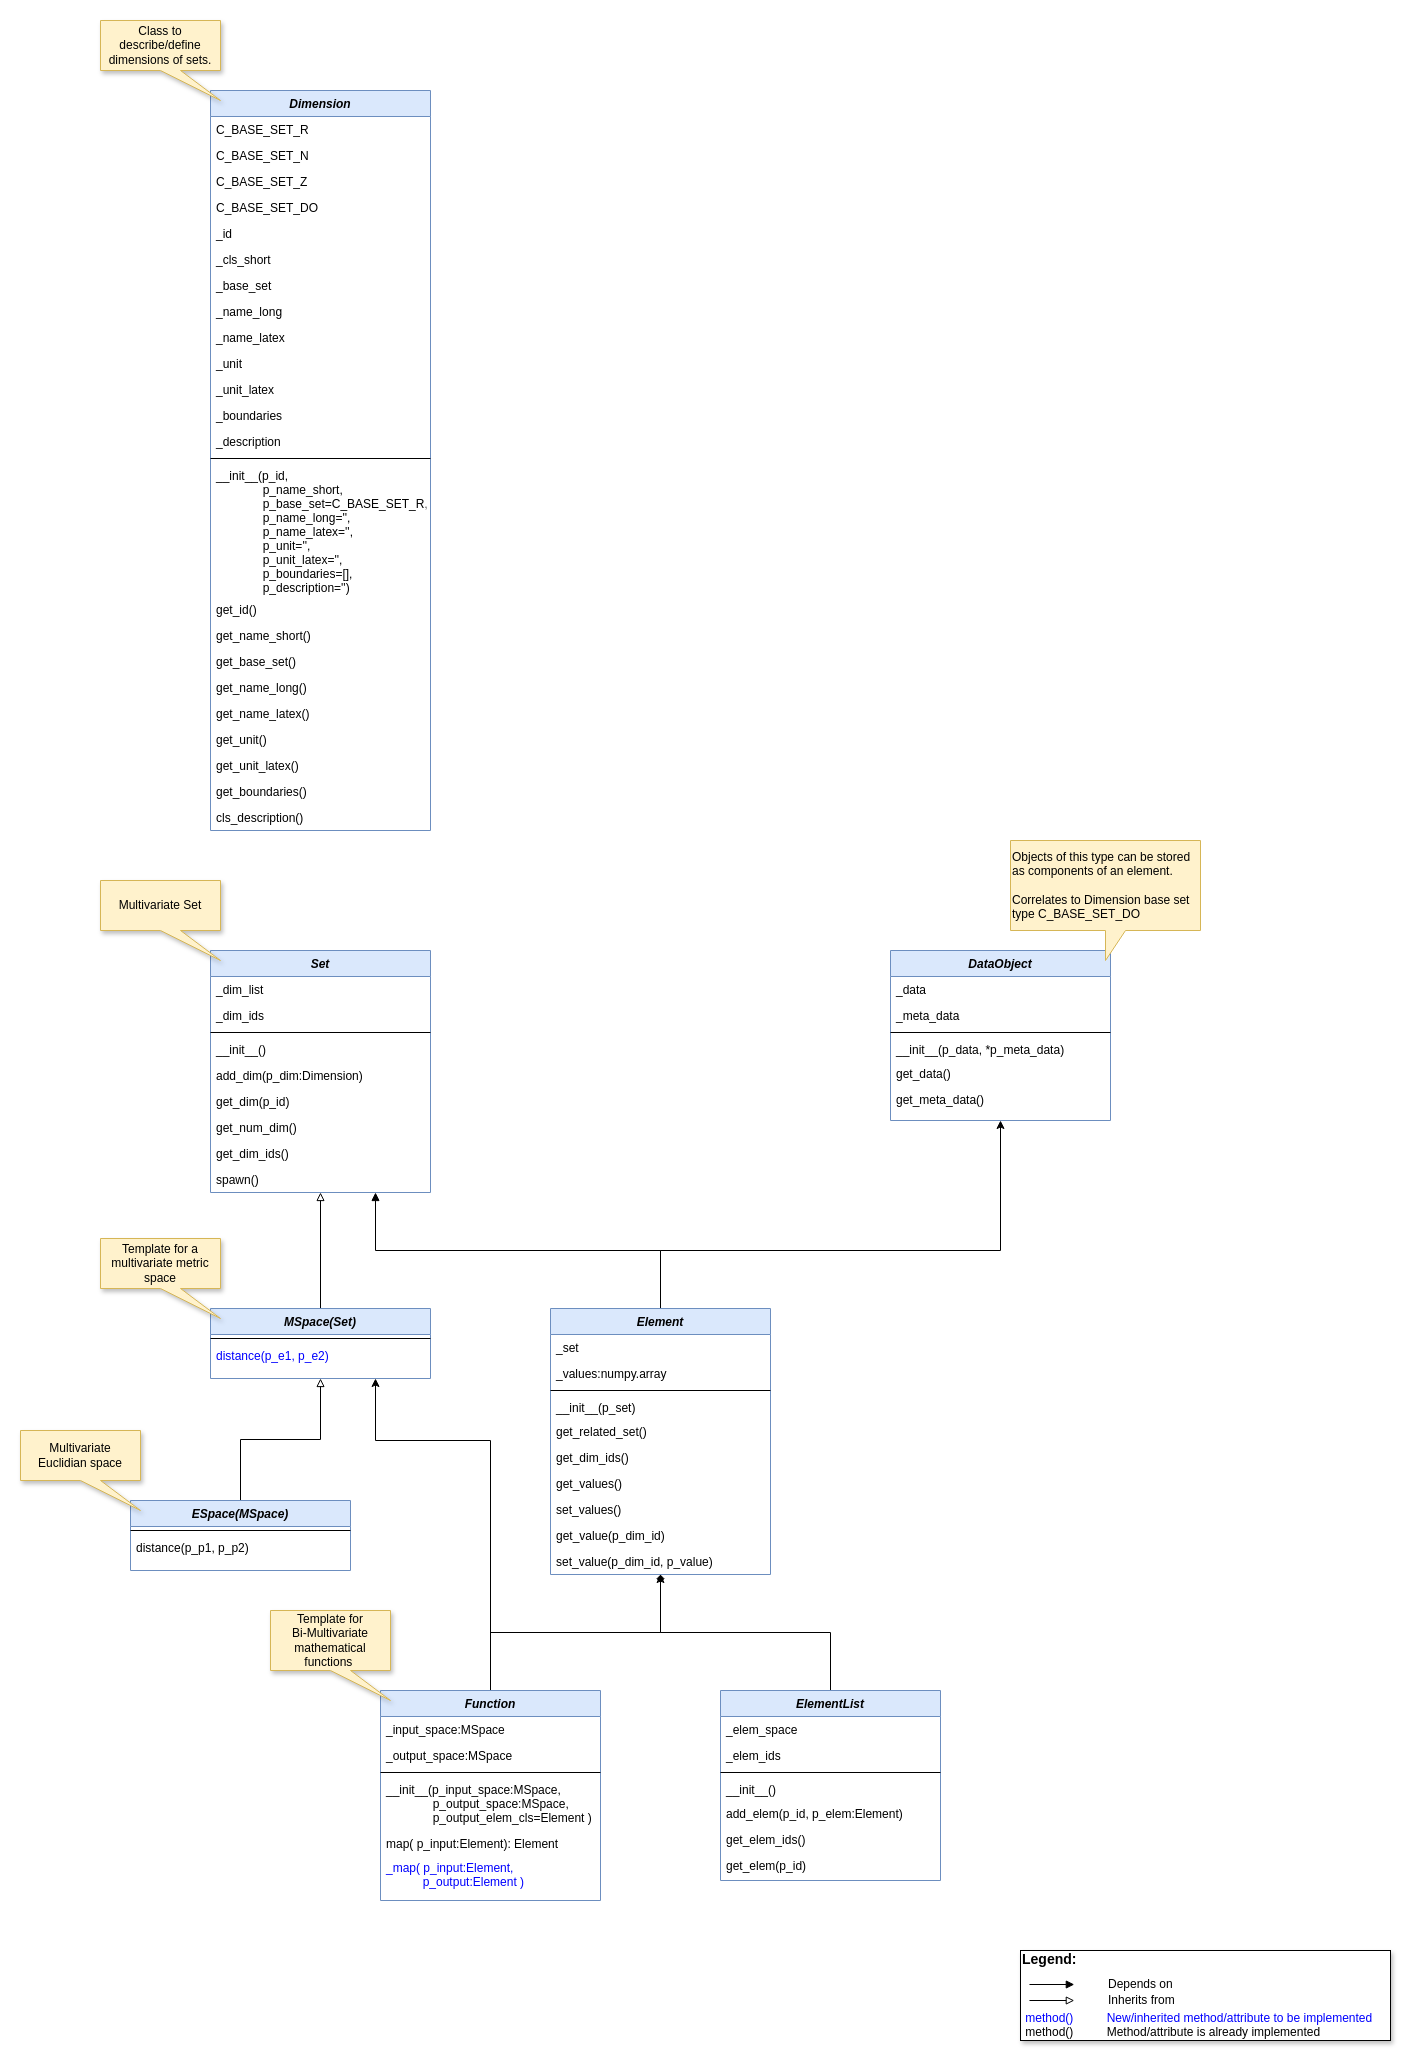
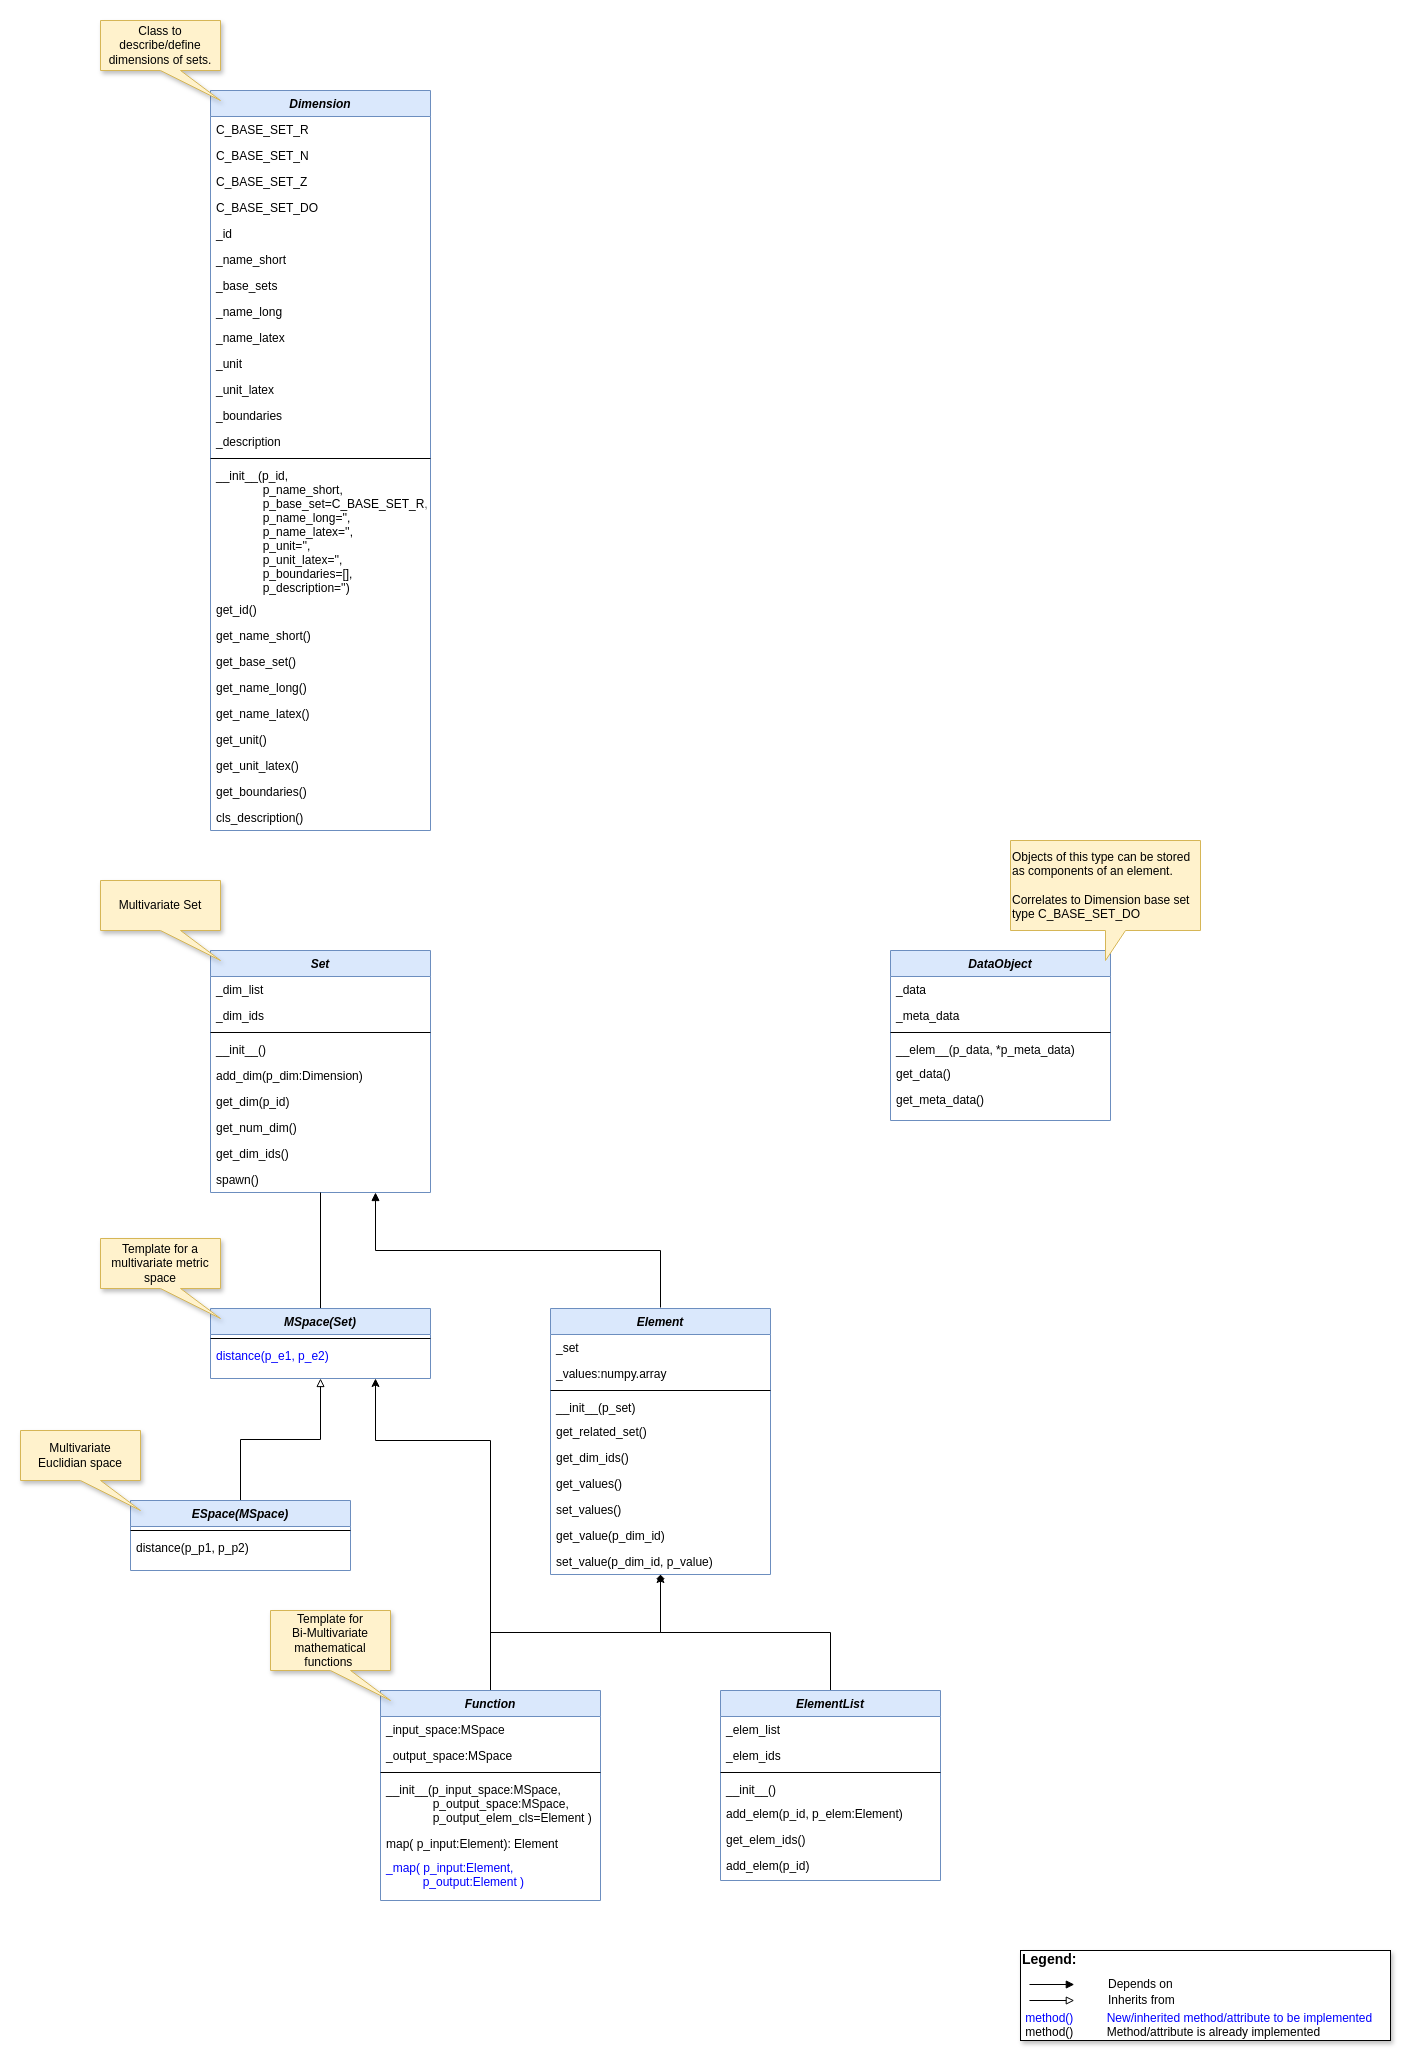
node "_cls_short": label "_cls_short" -> "_name_short"
node "_base_set": label "_base_set" -> "_base_sets"
node "__init__(p_data, *p_meta_data)": label "__init__(p_data, *p_meta_data)" -> "__elem__(p_data, *p_meta_data)"
edge "MSpace(Set)" -> "Set": arrowhead block -> none
edge "Element" -> "DataObject": removed
node "_elem_space": label "_elem_space" -> "_elem_list"
node "get_elem(p_id)": label "get_elem(p_id)" -> "add_elem(p_id)"
